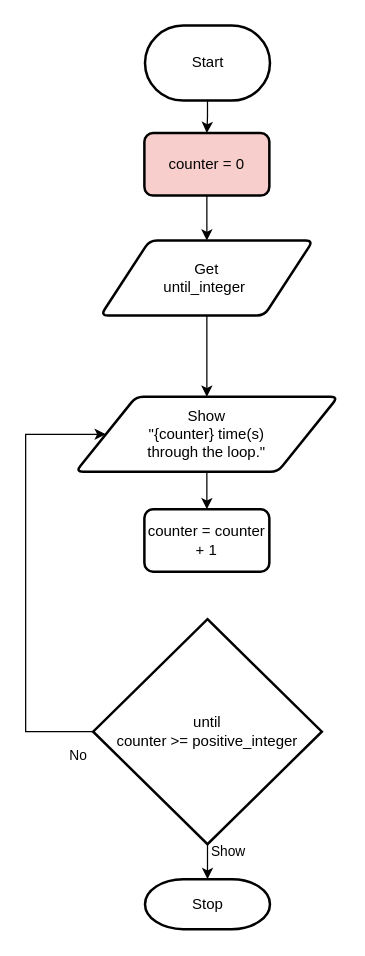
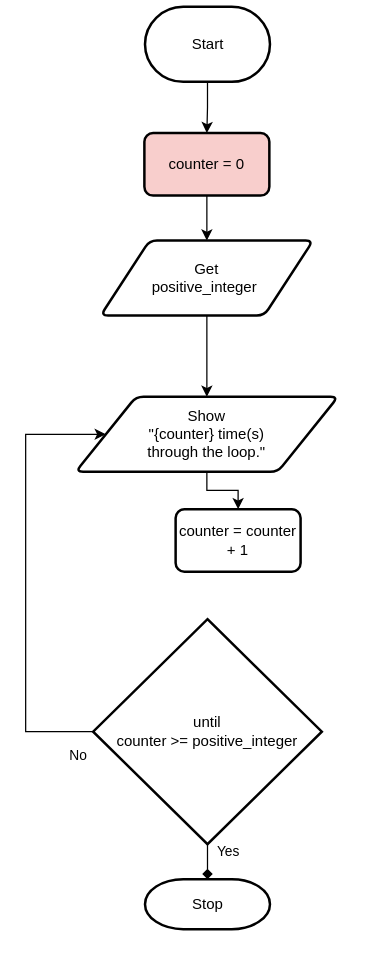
node "Start": moved (208, 63) -> (208, 44)
node "Get until_integer": label "Get until_integer" -> "Get positive_integer"
node "counter = counter + 1": moved (207, 541) -> (238, 541)
node "Show": label "Show" -> "Yes"
edge "until counter >= positive_integer" -> "Stop": arrowhead classic -> diamond
